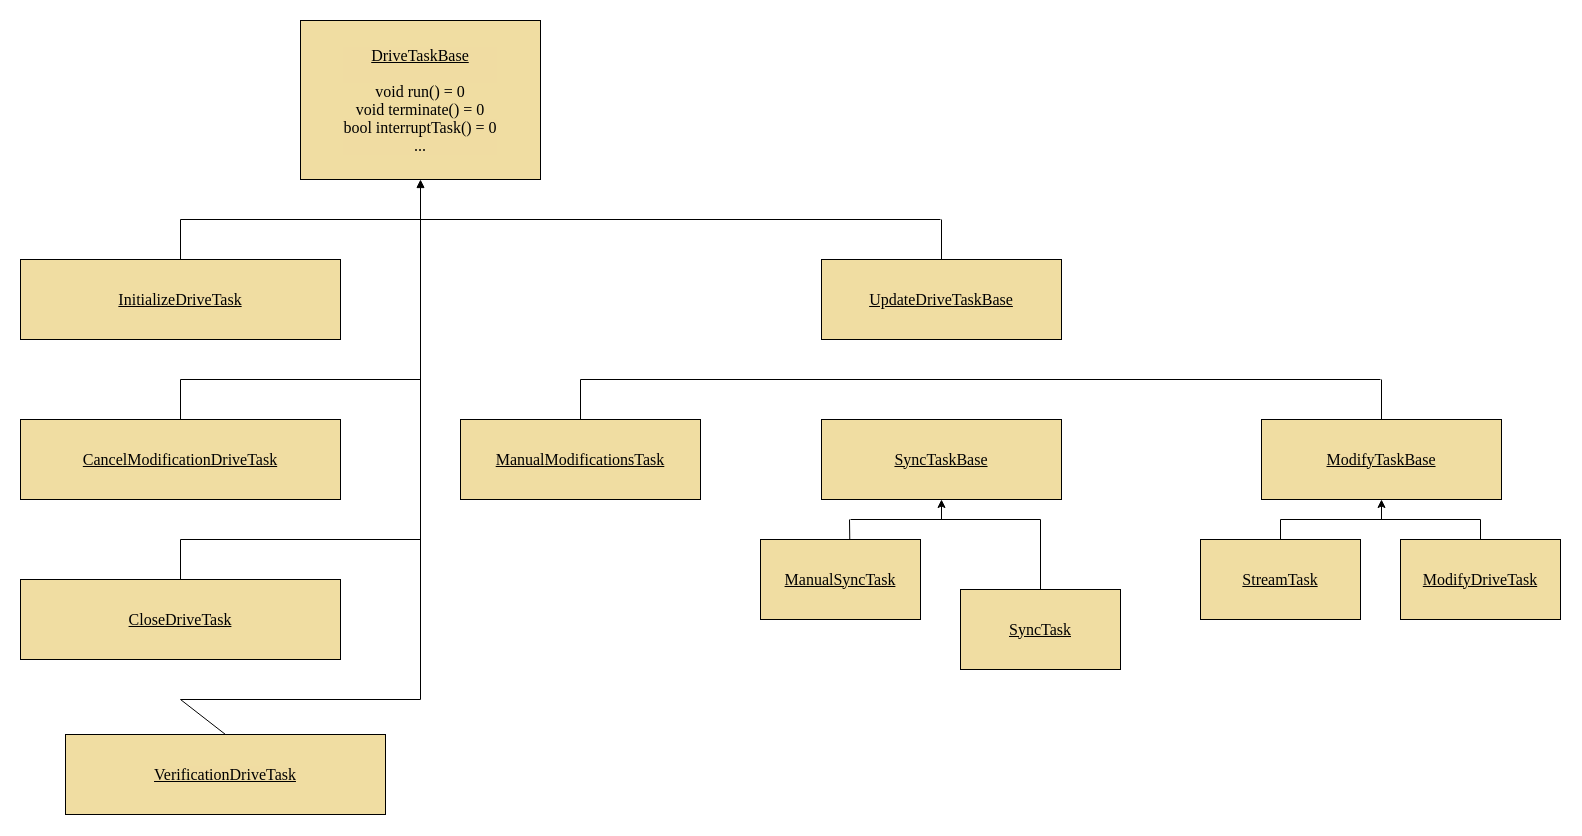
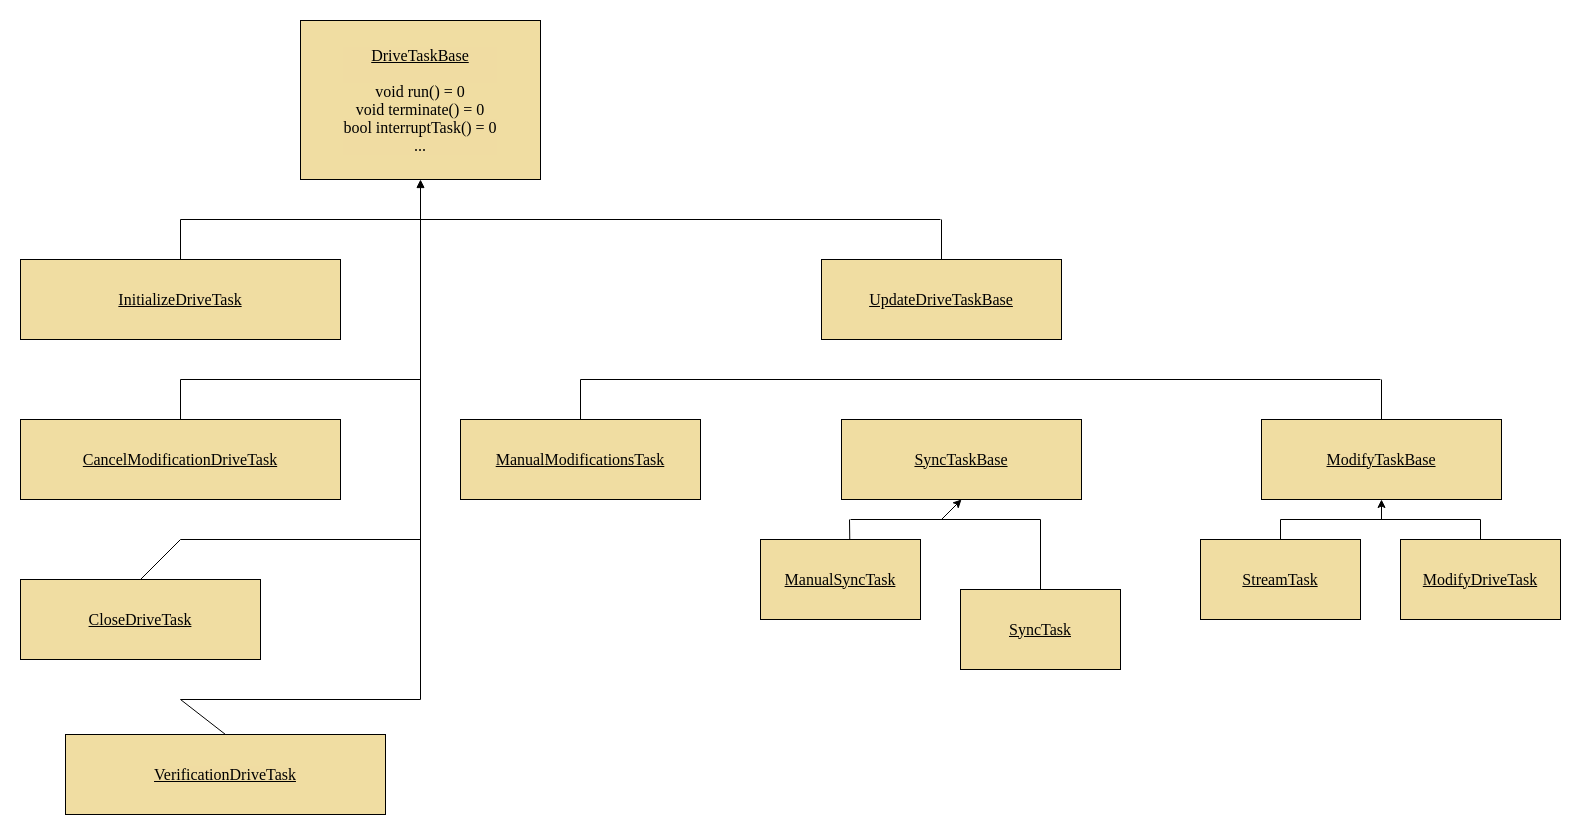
node "SyncTaskBase": moved (942, 460) -> (962, 460)
node "CloseDriveTask": size 320x80 -> 240x80
